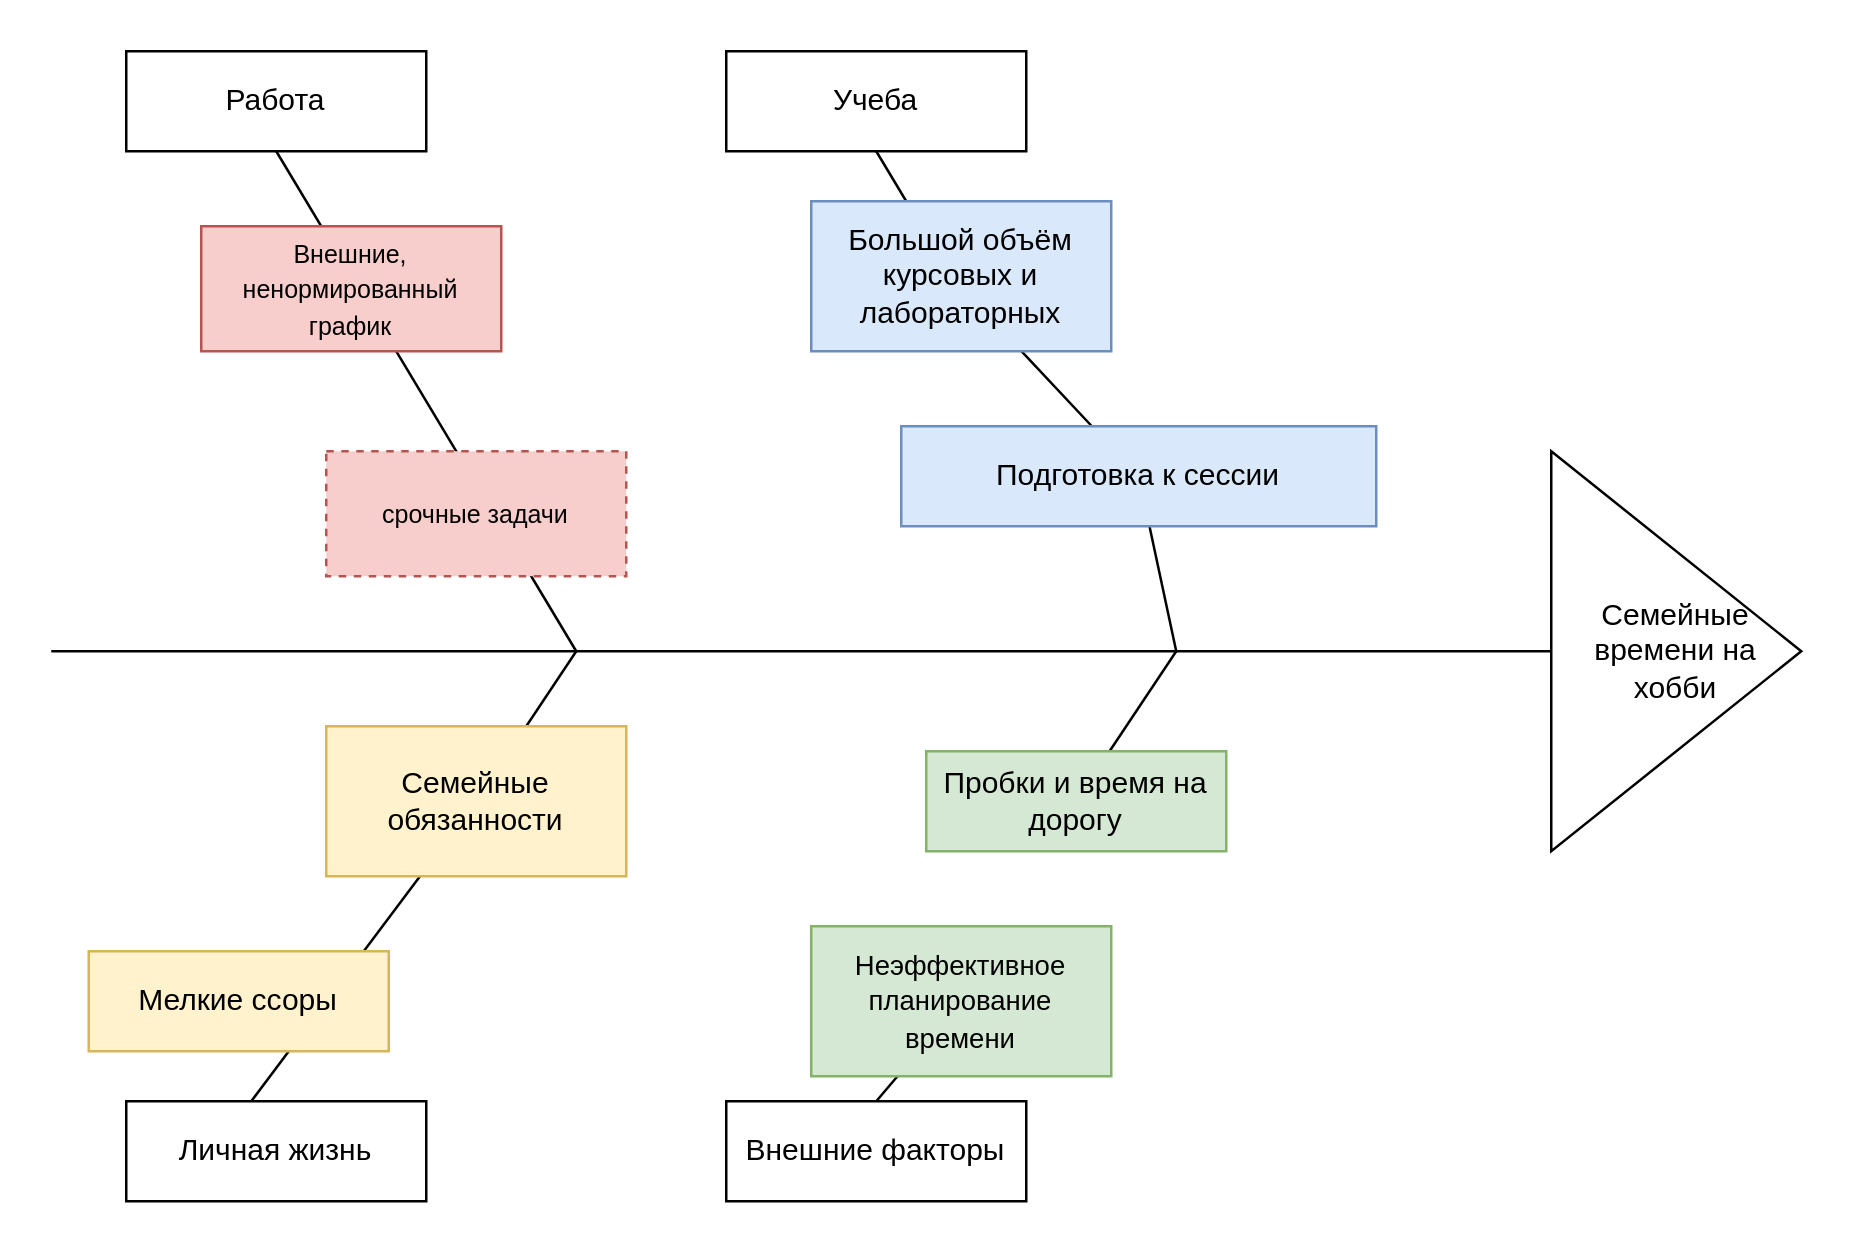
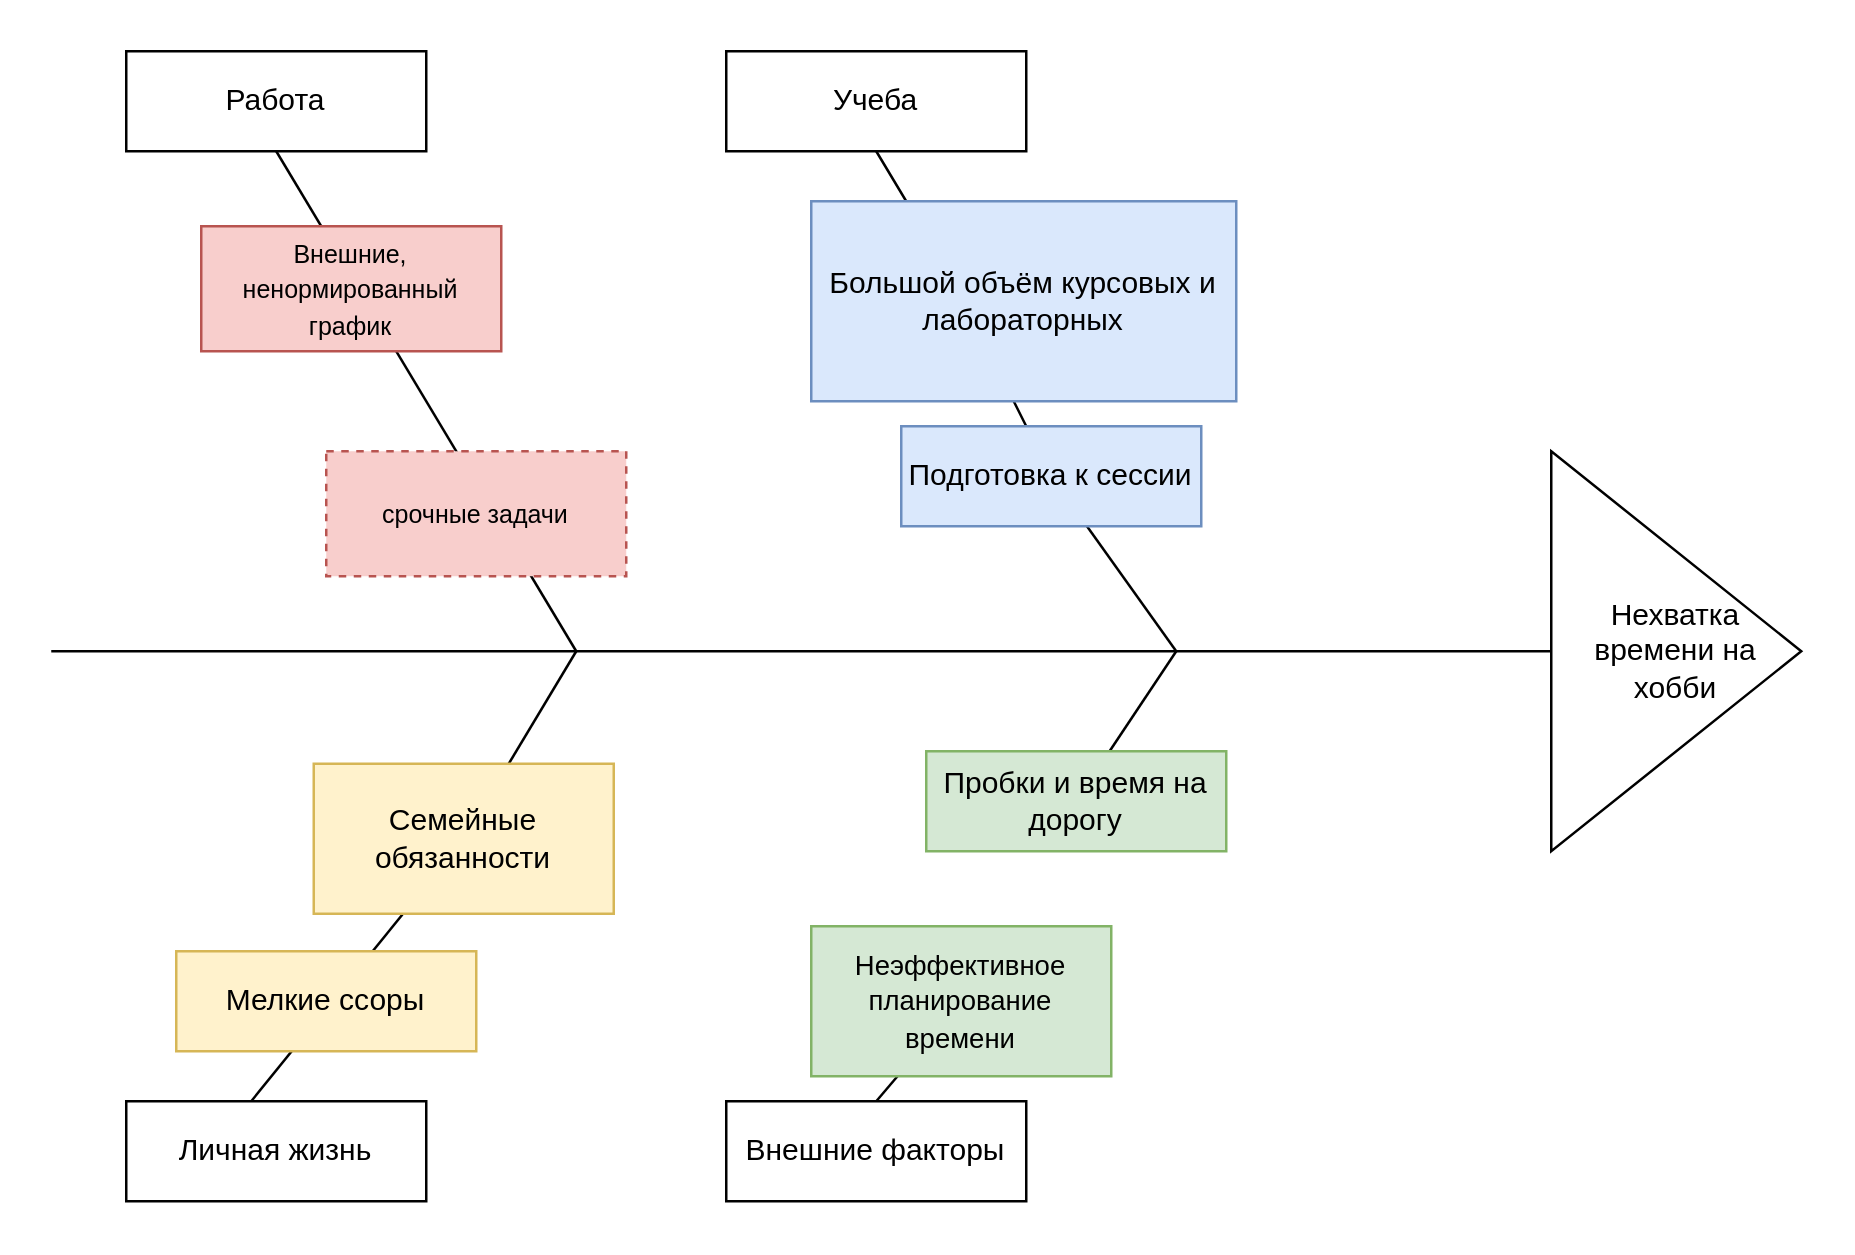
node "Большой объём курсовых и лабораторных": size 300x150 -> 425x200
node "Подготовка к сессии": size 475x100 -> 300x100
node "Семейные времени на хобби": label "Семейные времени на хобби" -> "Нехватка времени на хобби"
node "Семейные обязанности": moved (476, 801) -> (464, 839)
node "Мелкие ссоры": moved (239, 1001) -> (326, 1001)
